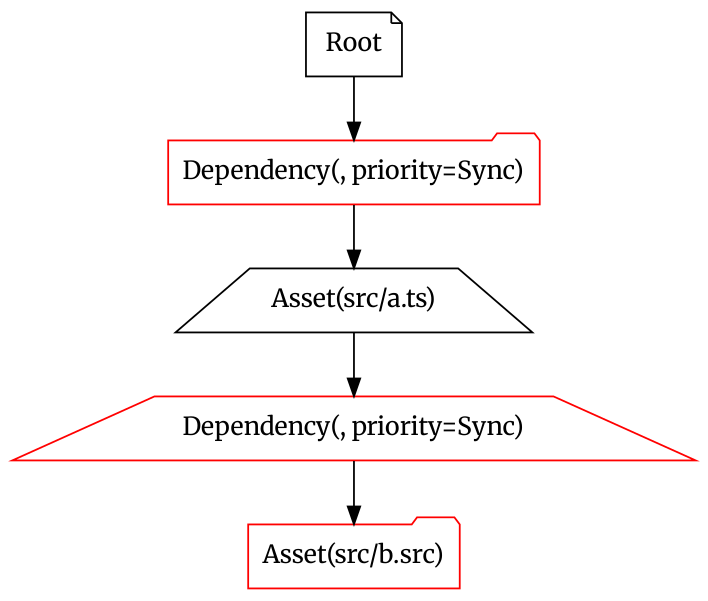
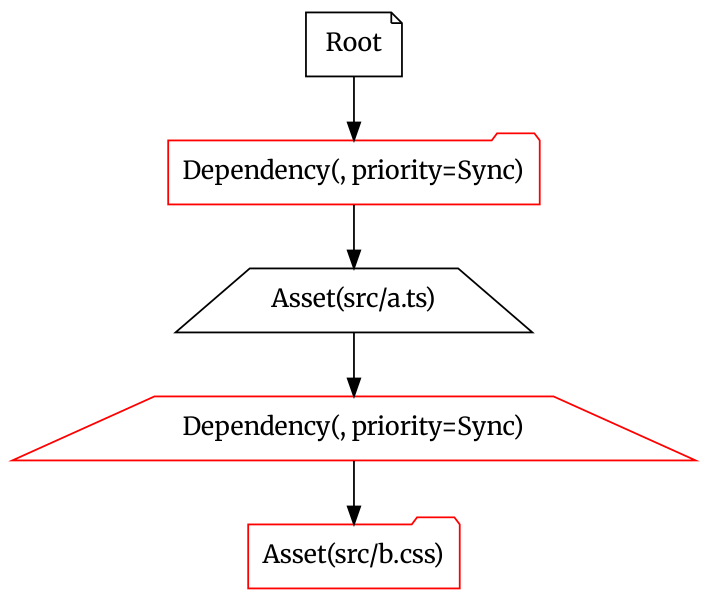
node "Asset(src/b.src)": label "Asset(src/b.src)" -> "Asset(src/b.css)"
